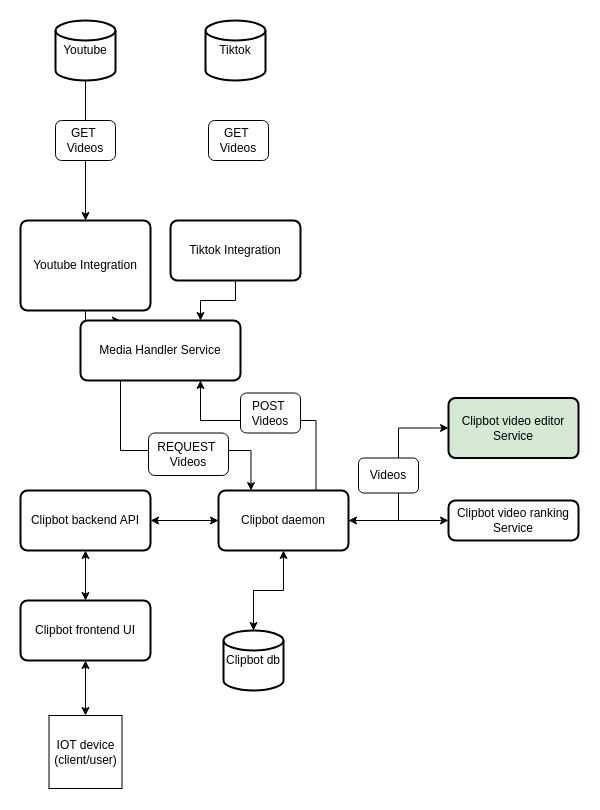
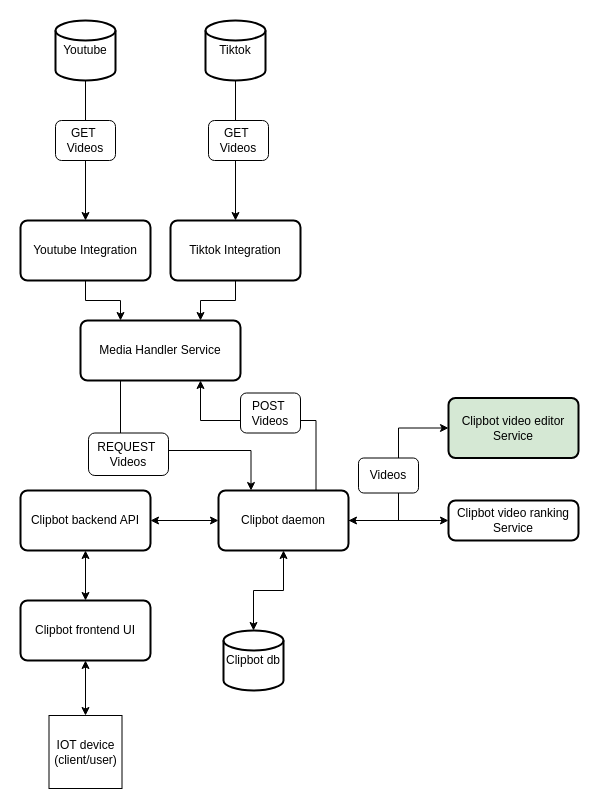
edge "Tiktok" -> "Tiktok Integration": added
node "Youtube Integration": size 130x90 -> 130x60
node "REQUEST Videos": moved (189, 454) -> (129, 454)
